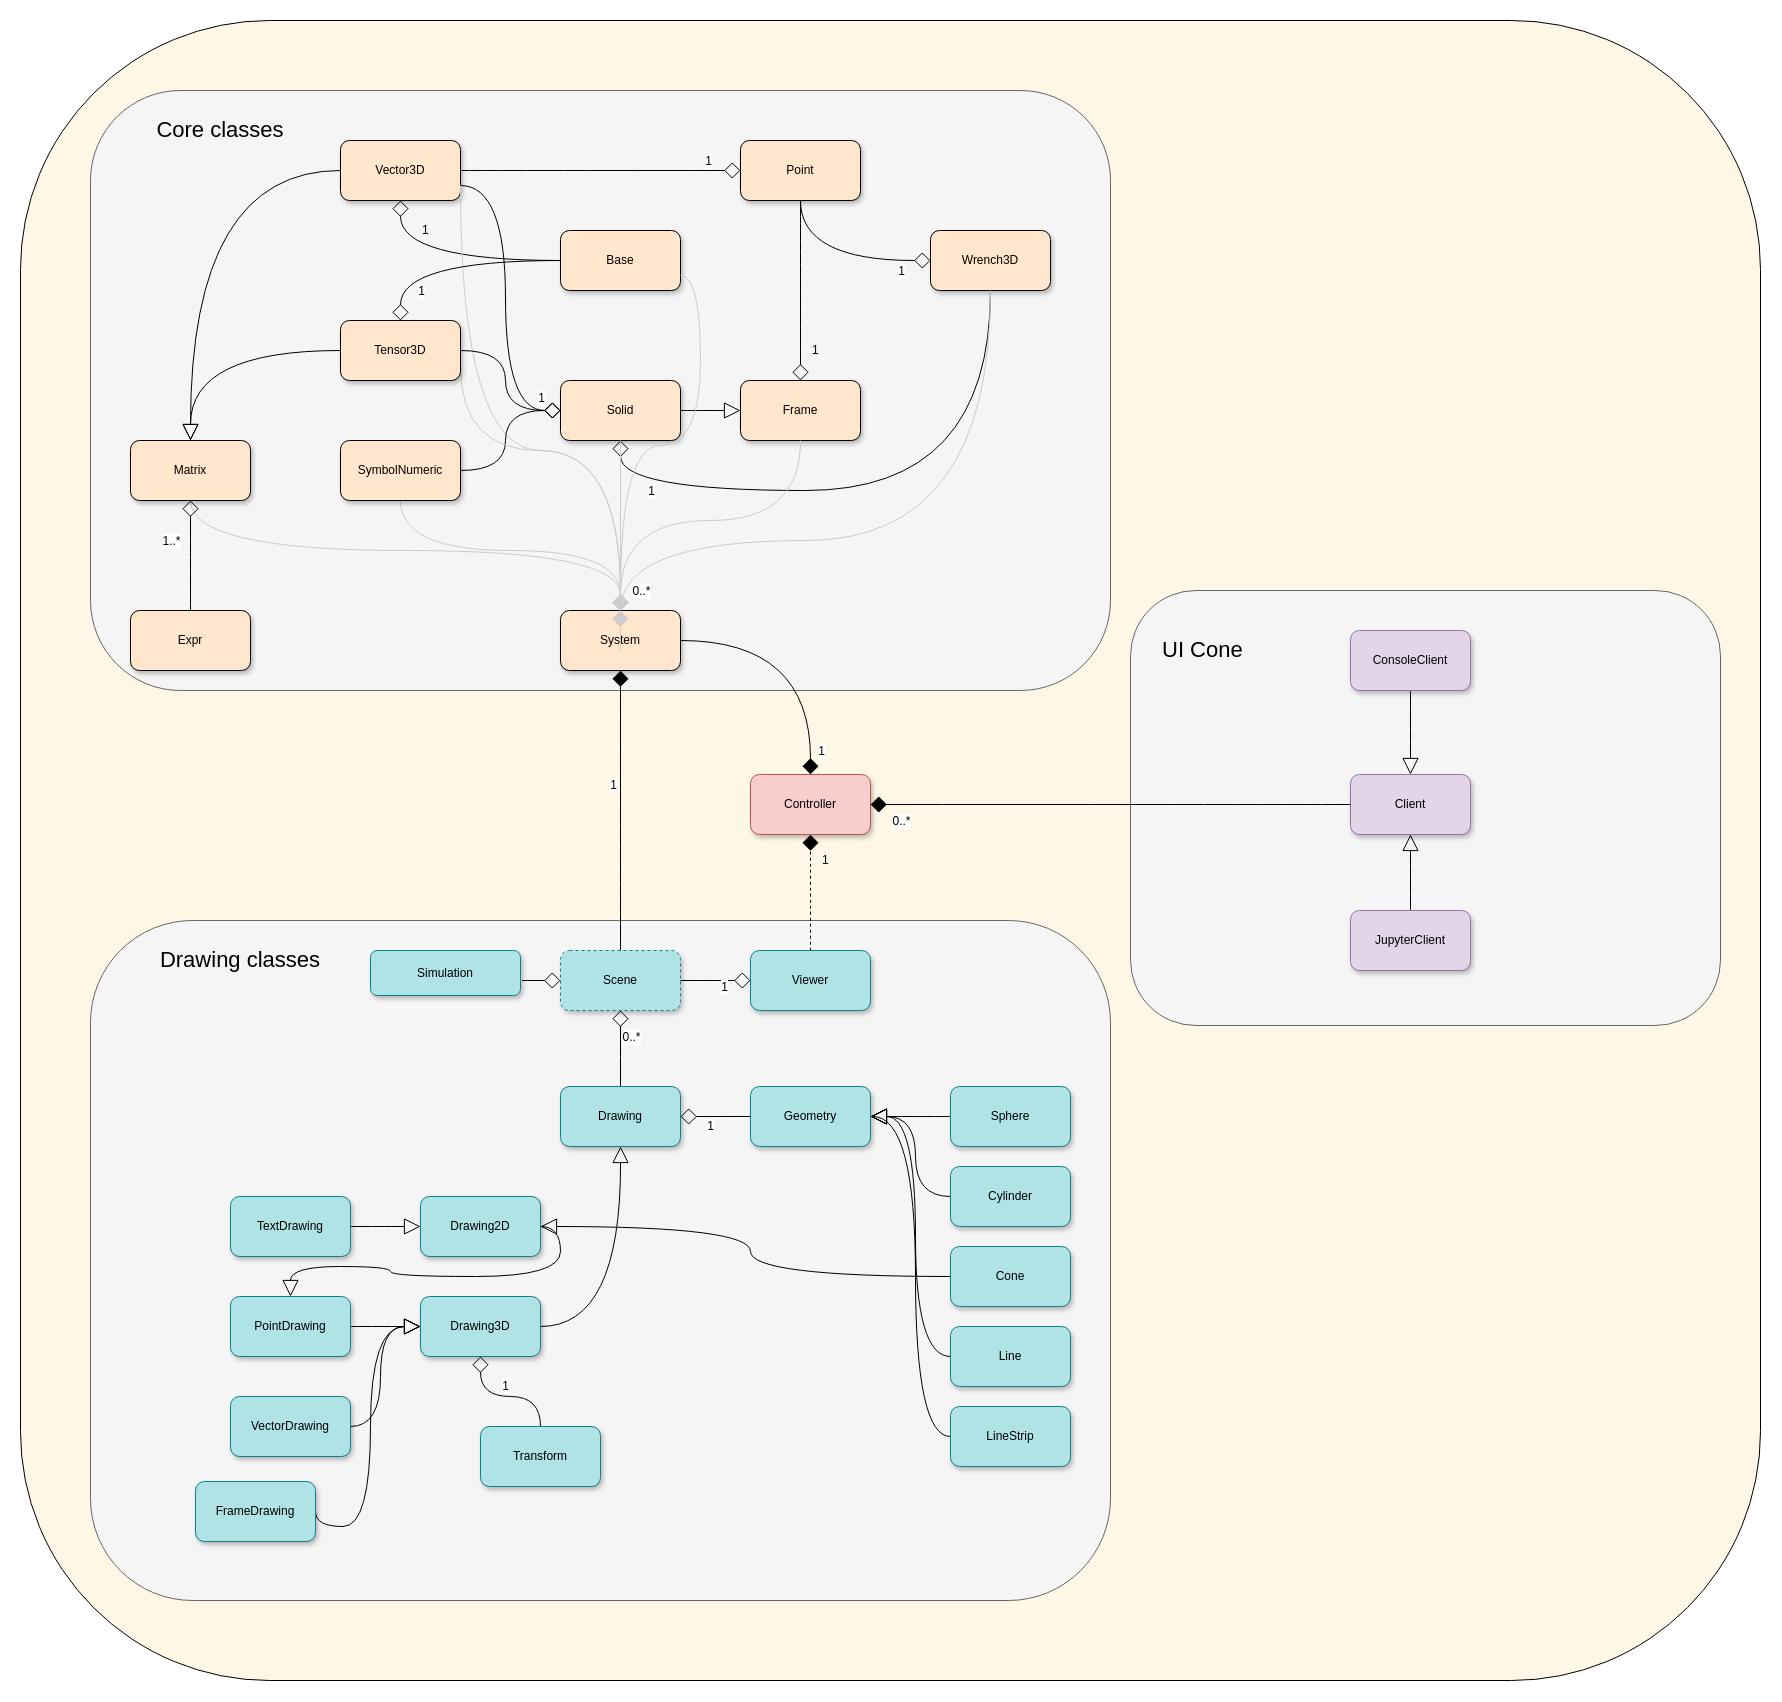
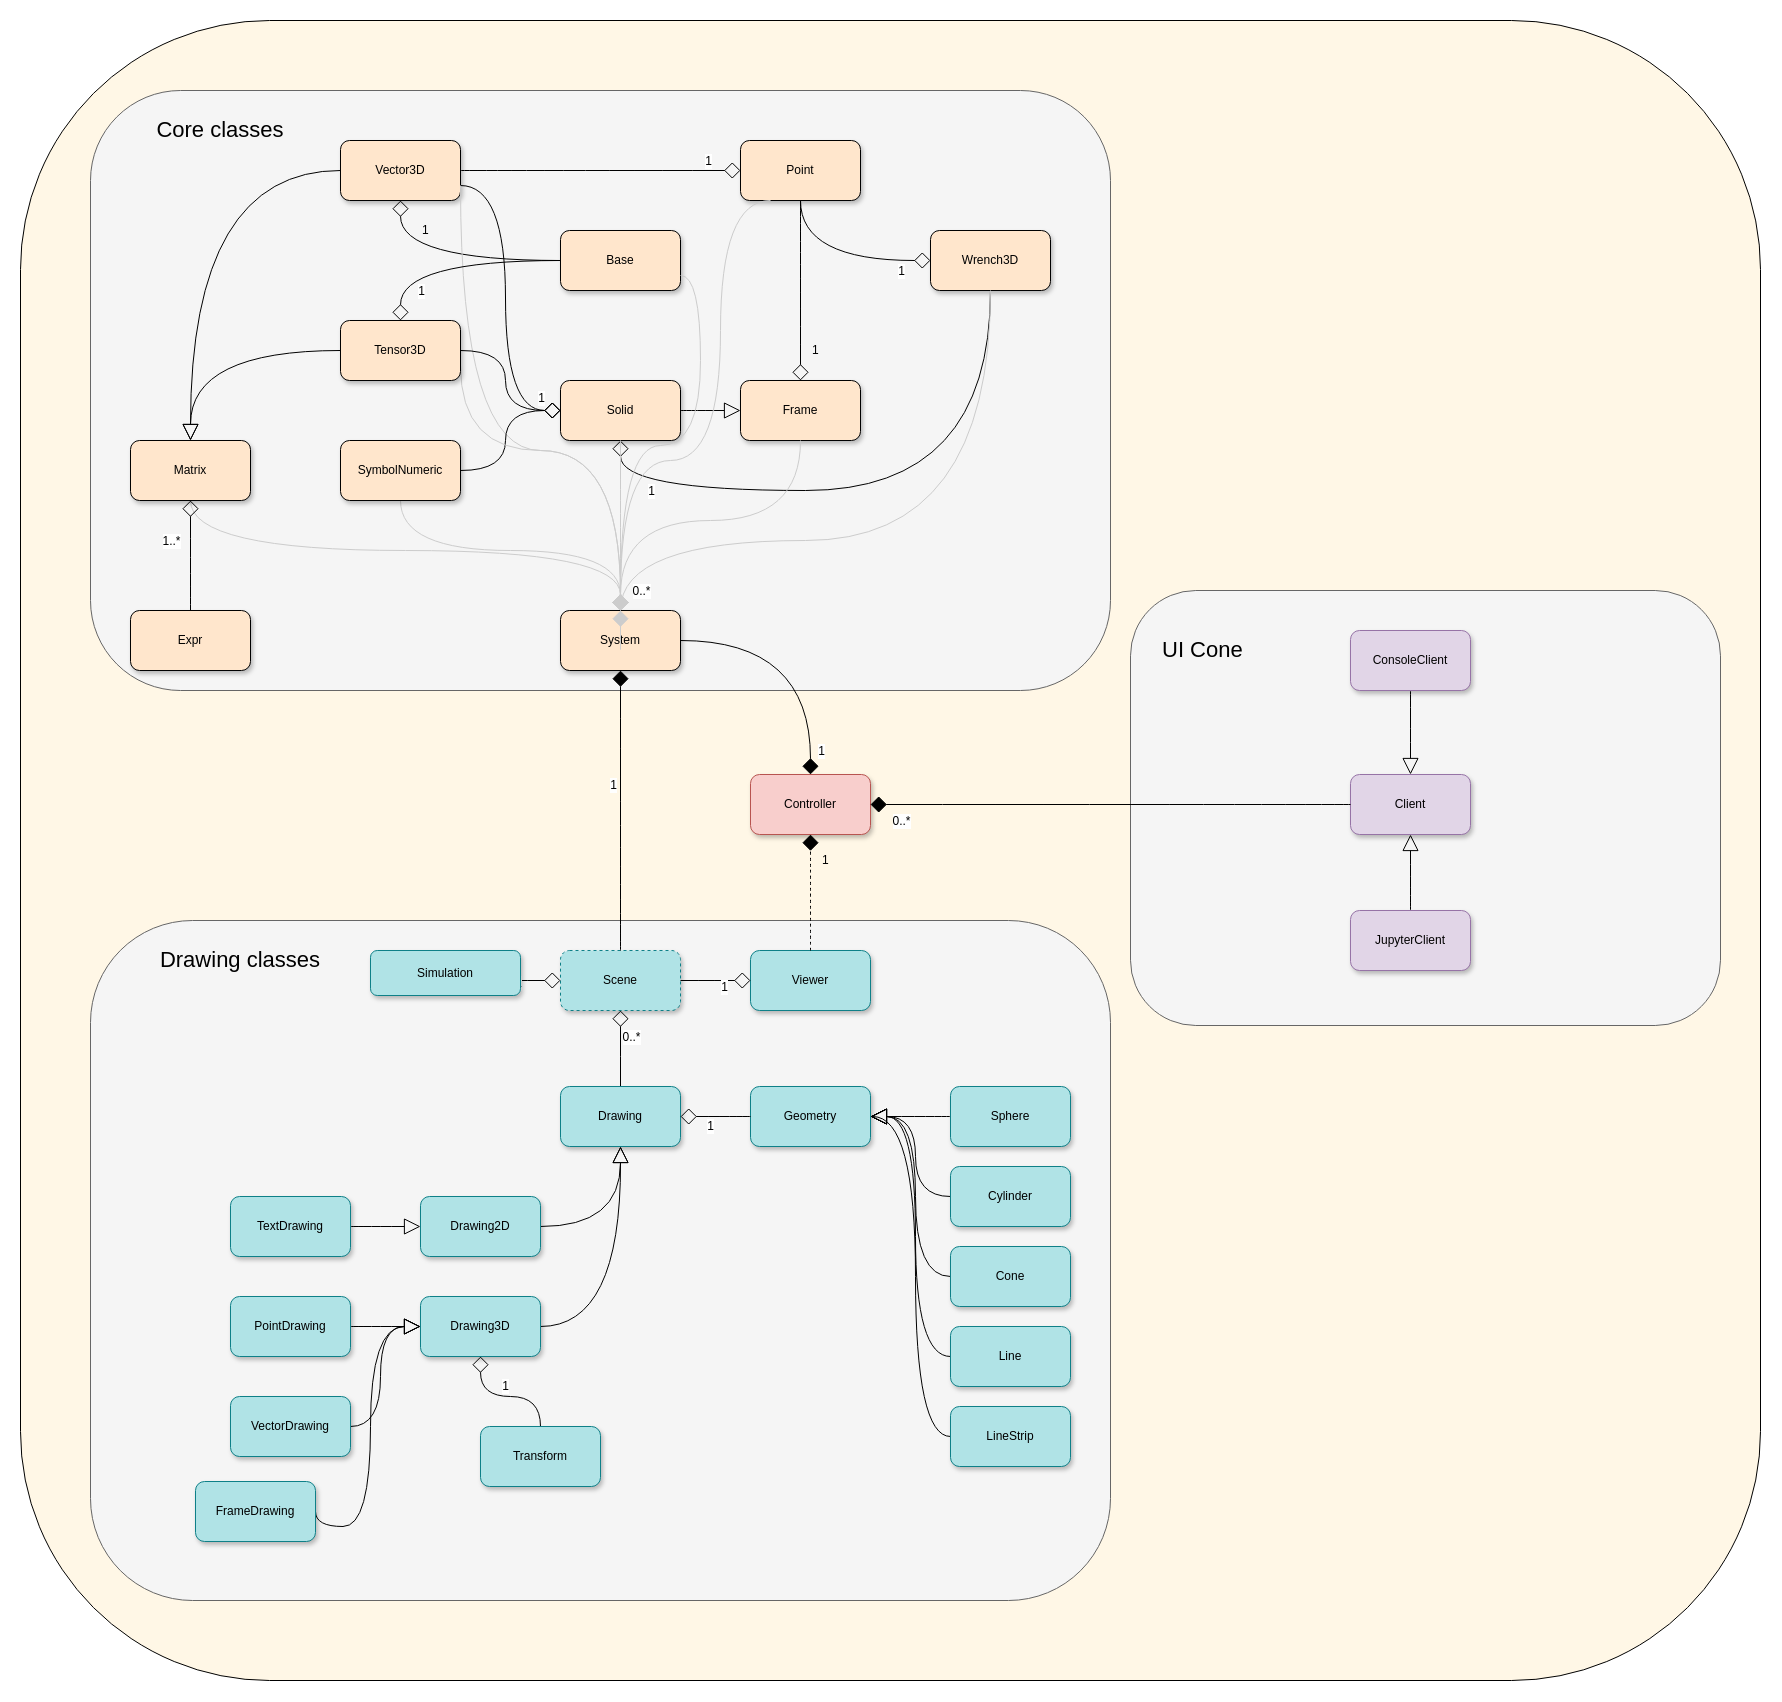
edge "Point" -> "System": added
edge "Cone" -> "Drawing2D": now "Cone" -> "Geometry"
edge "Drawing2D" -> "PointDrawing": now "Drawing2D" -> "Drawing"
